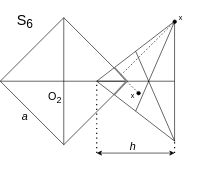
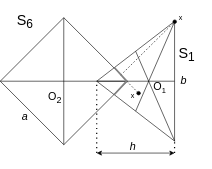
node "S1": added
node "b": added
node "O1": added
